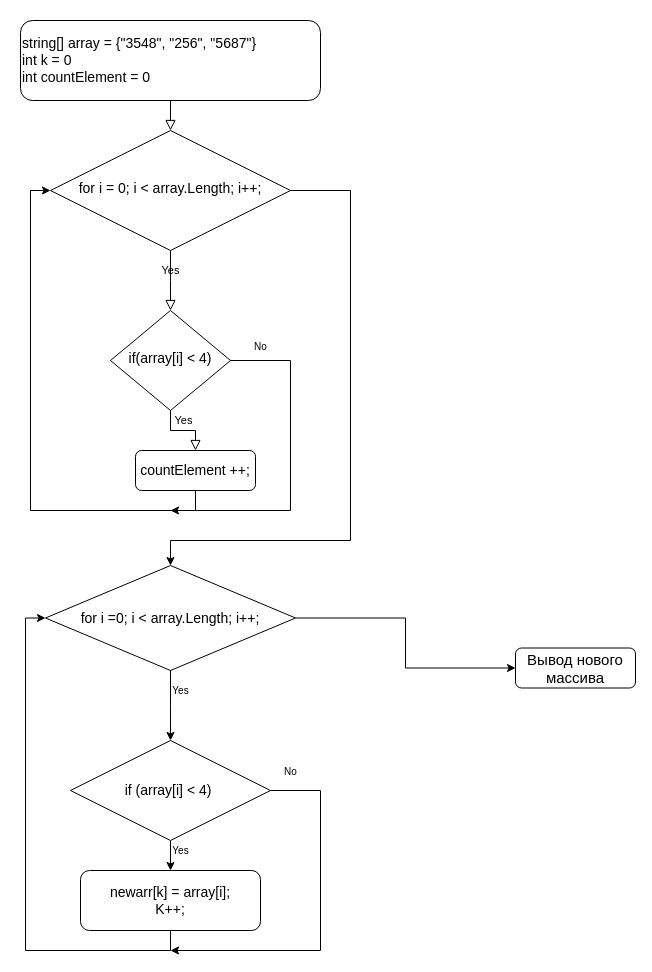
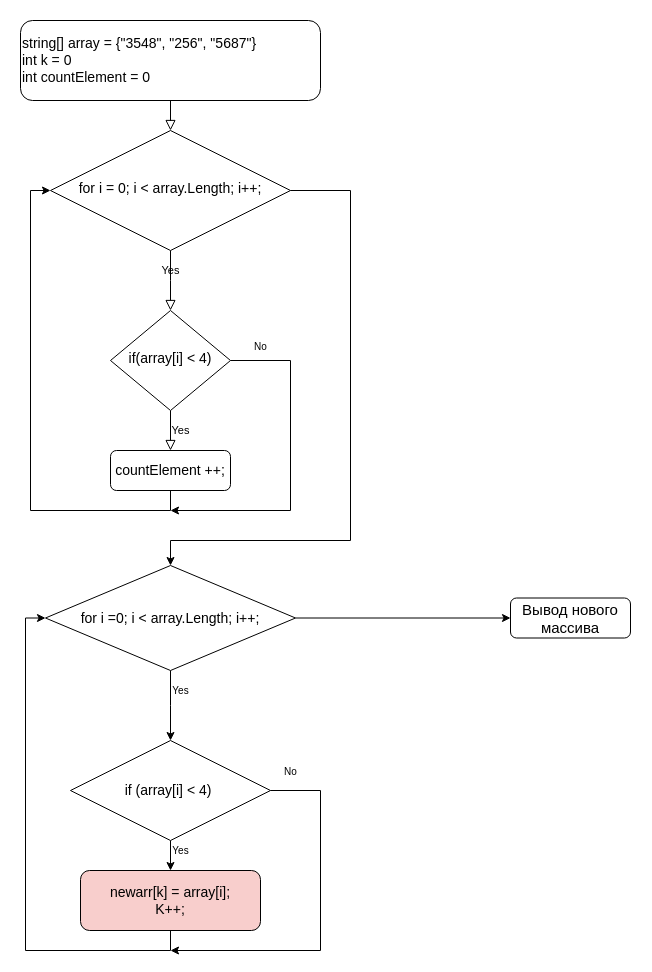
node "countElement ++;": moved (196, 471) -> (171, 471)
node "Вывод нового массива": moved (576, 668) -> (571, 618)
node "newarr[k] = array[i]; K++;": fillcolor #ffffff -> #f8cecc
